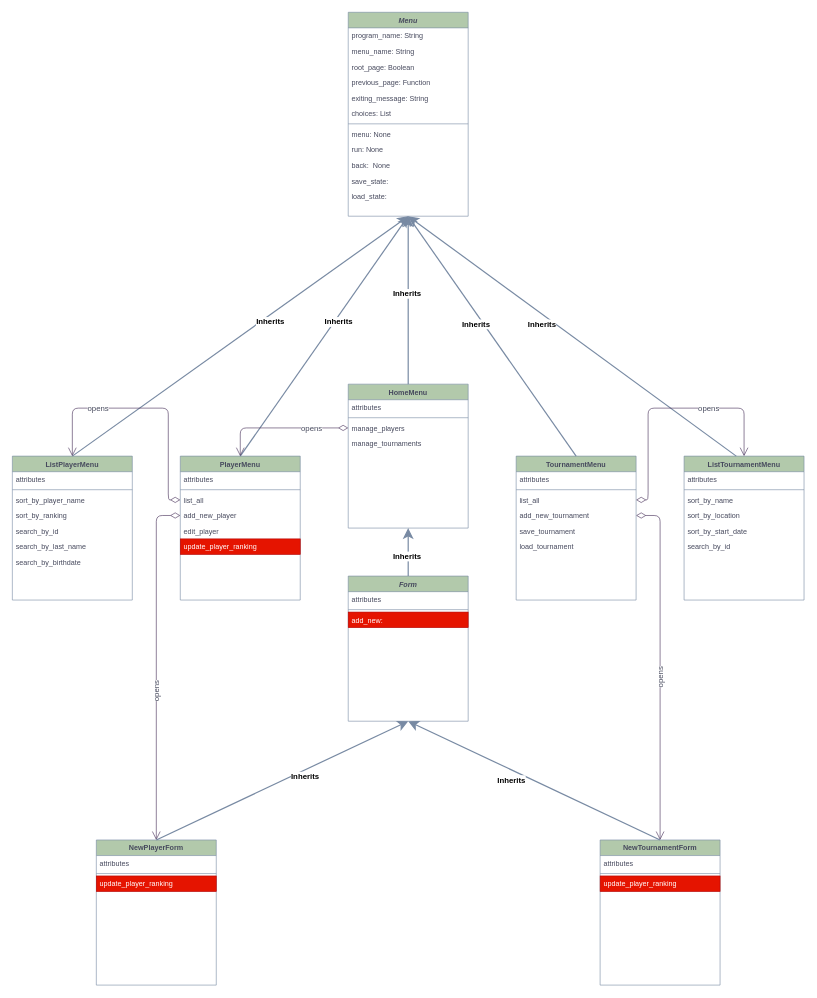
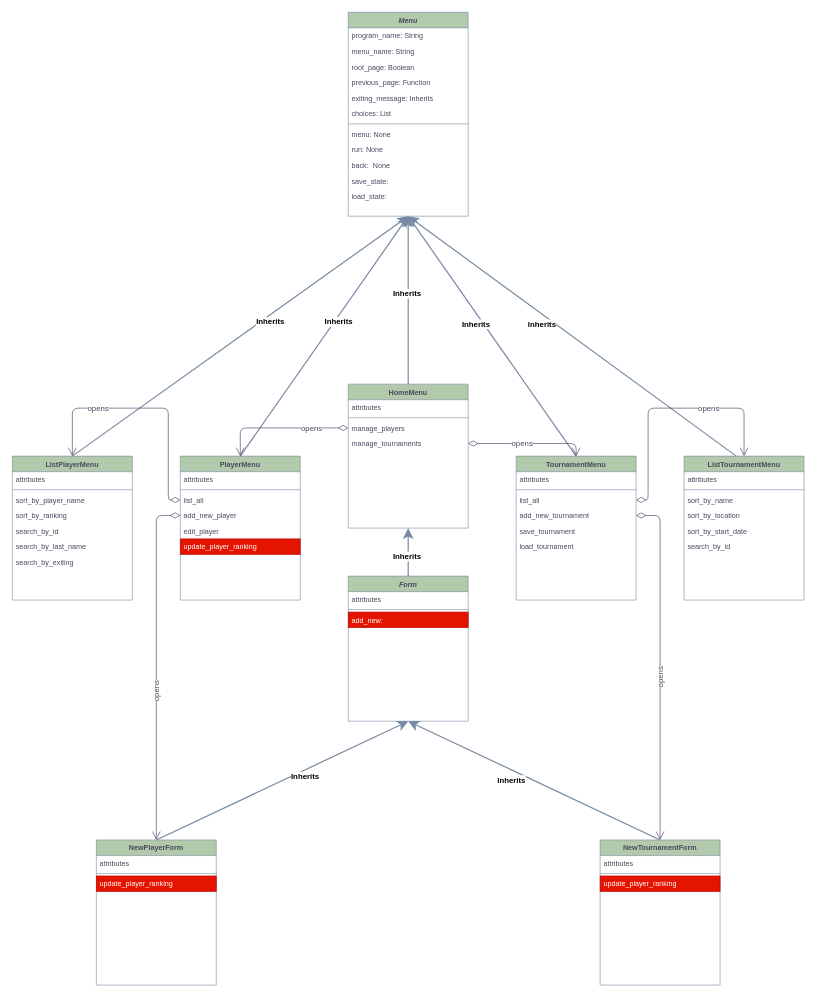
node "exiting_message: String": label "exiting_message: String" -> "exiting_message: Inherits"
edge "manage_tournaments" -- "TournamentMenu": added, label "opens"
node "search_by_birthdate": label "search_by_birthdate" -> "search_by_exiting"
